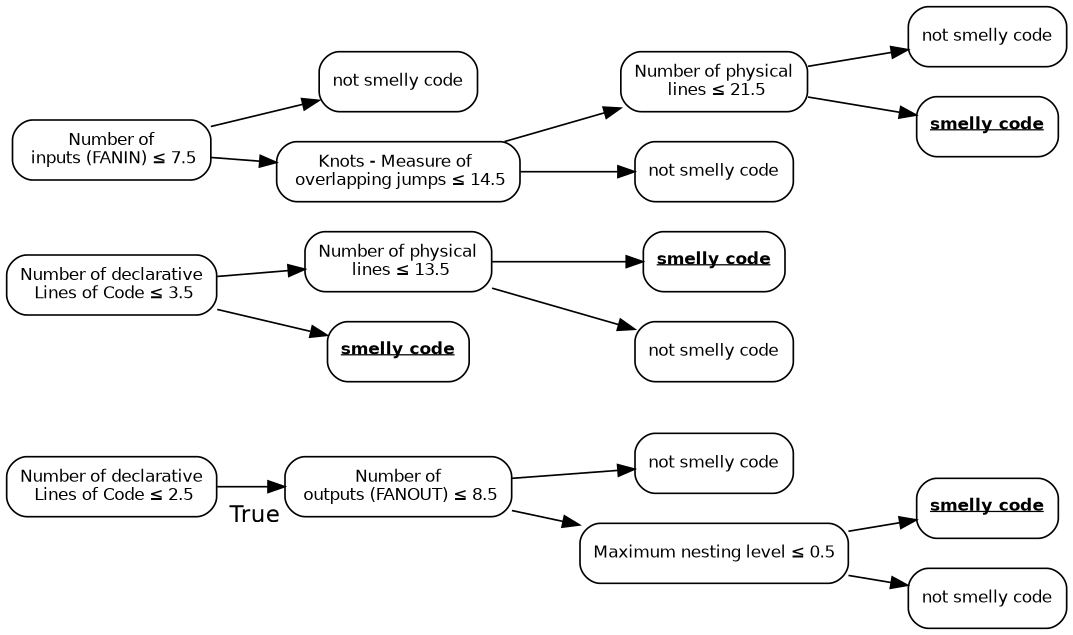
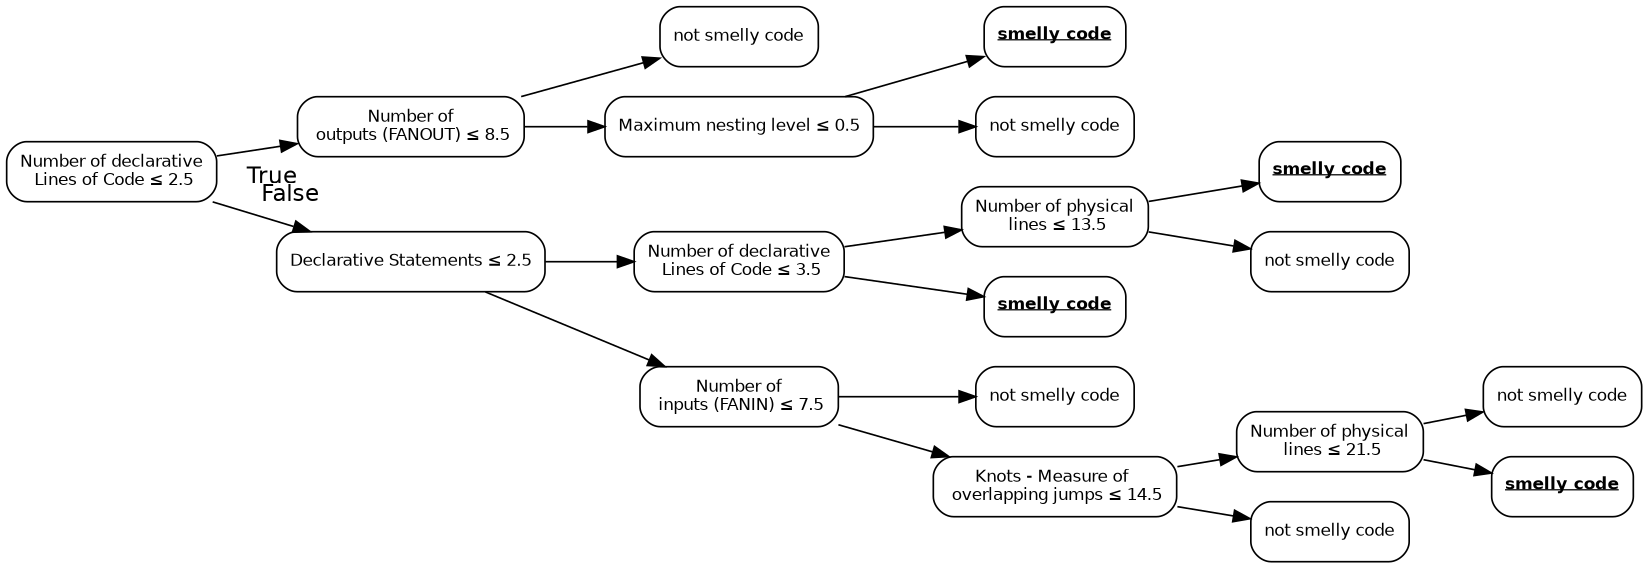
node "Declarative Statements ≤ 2.5": added
